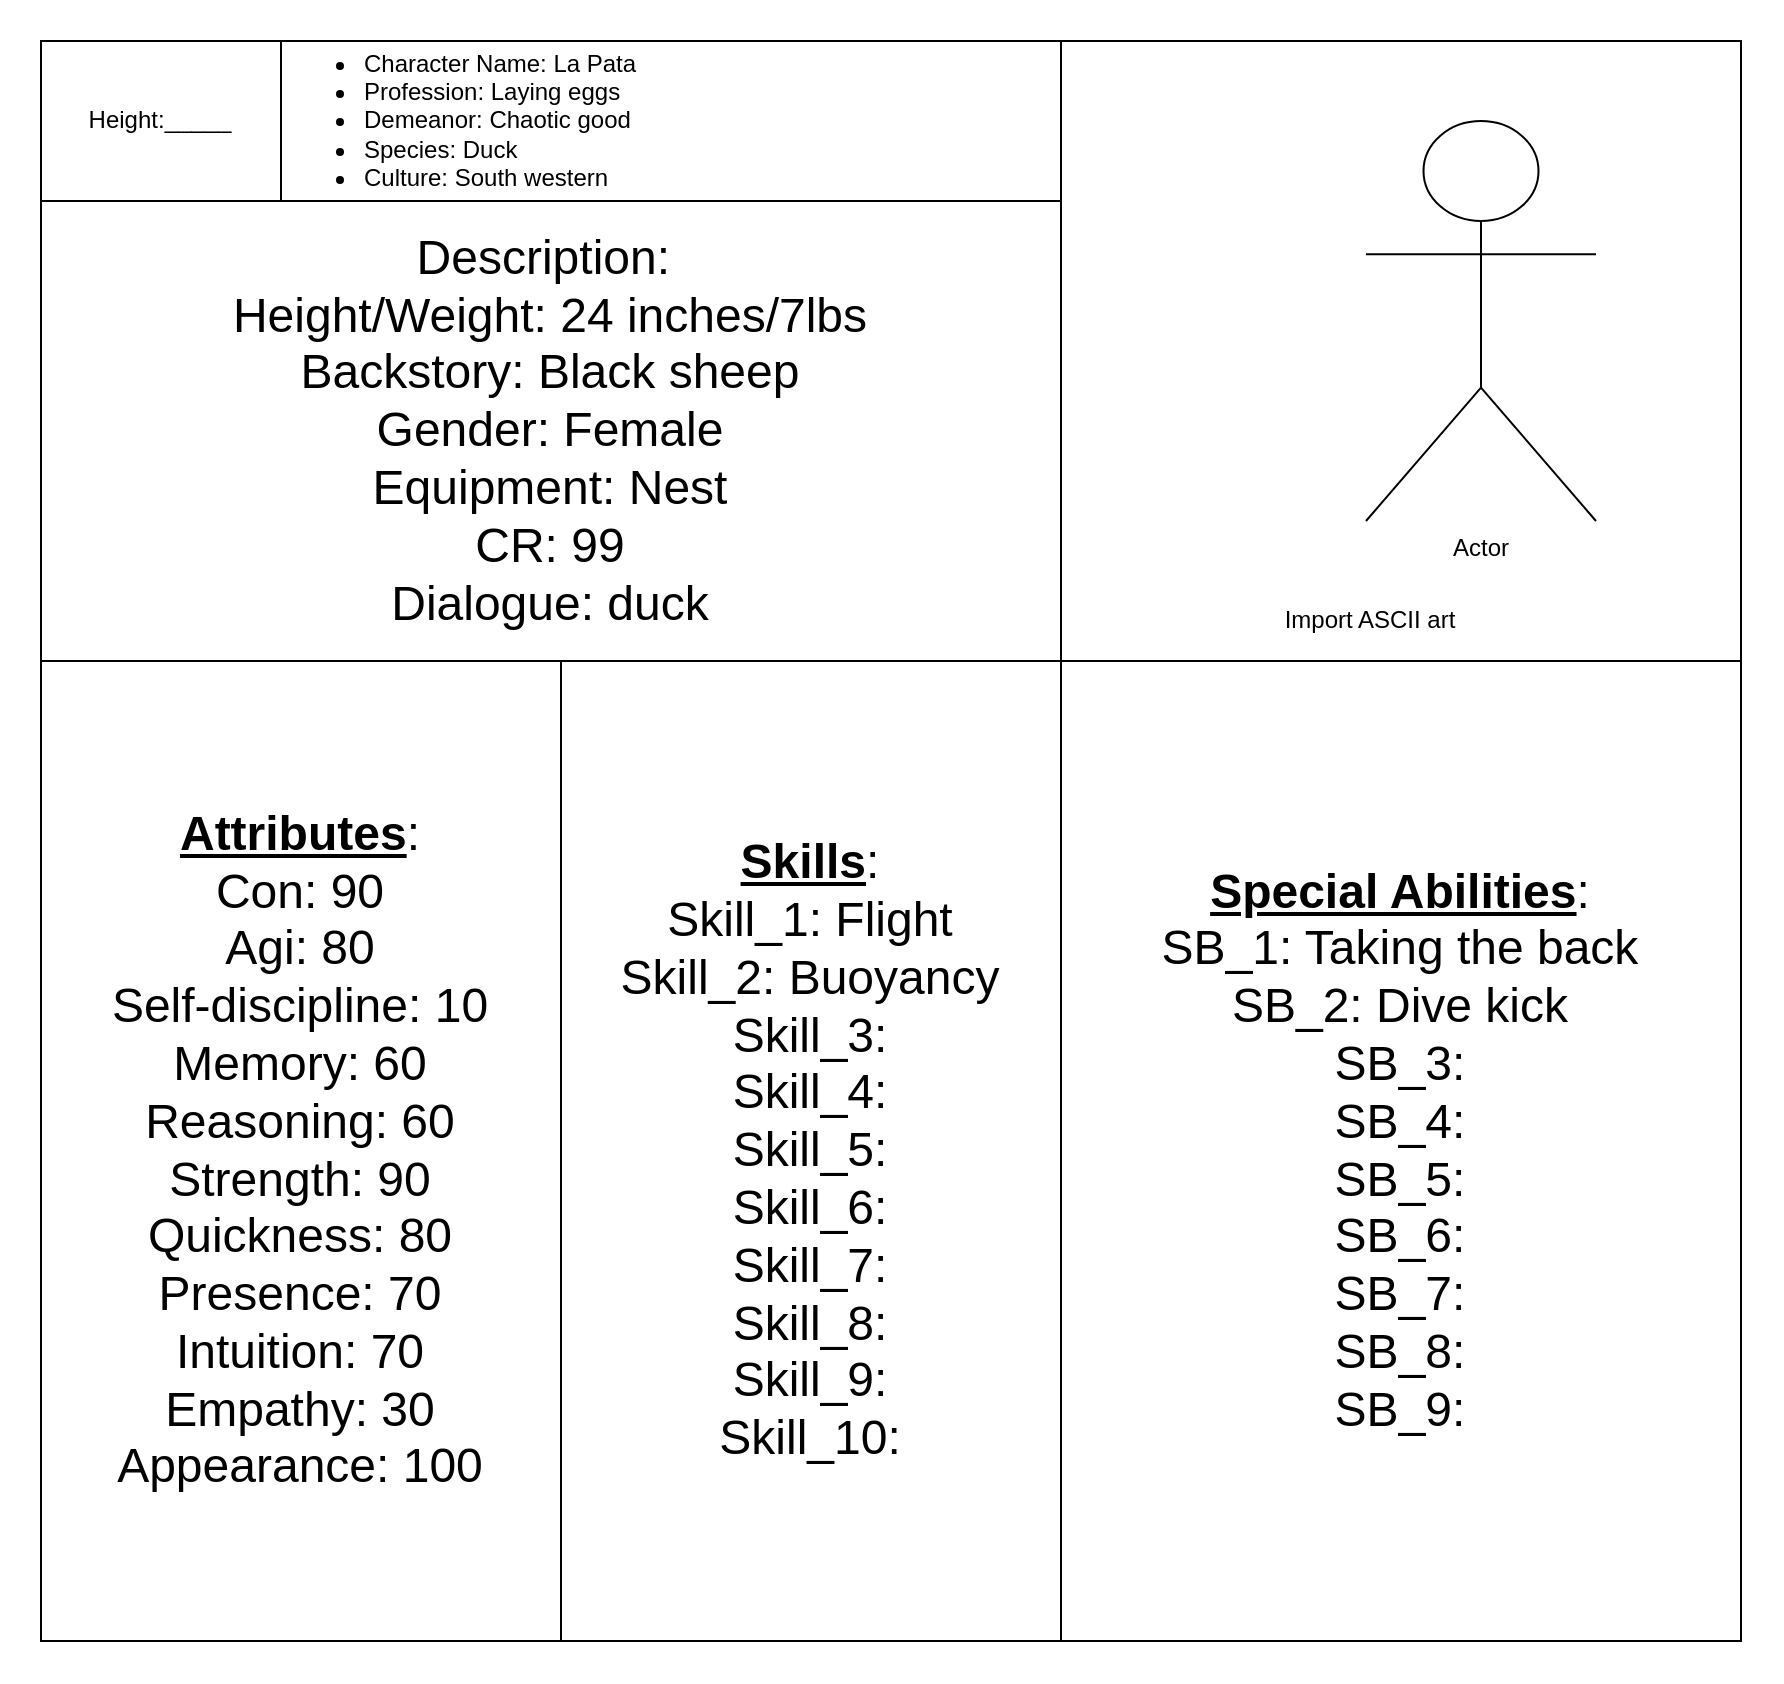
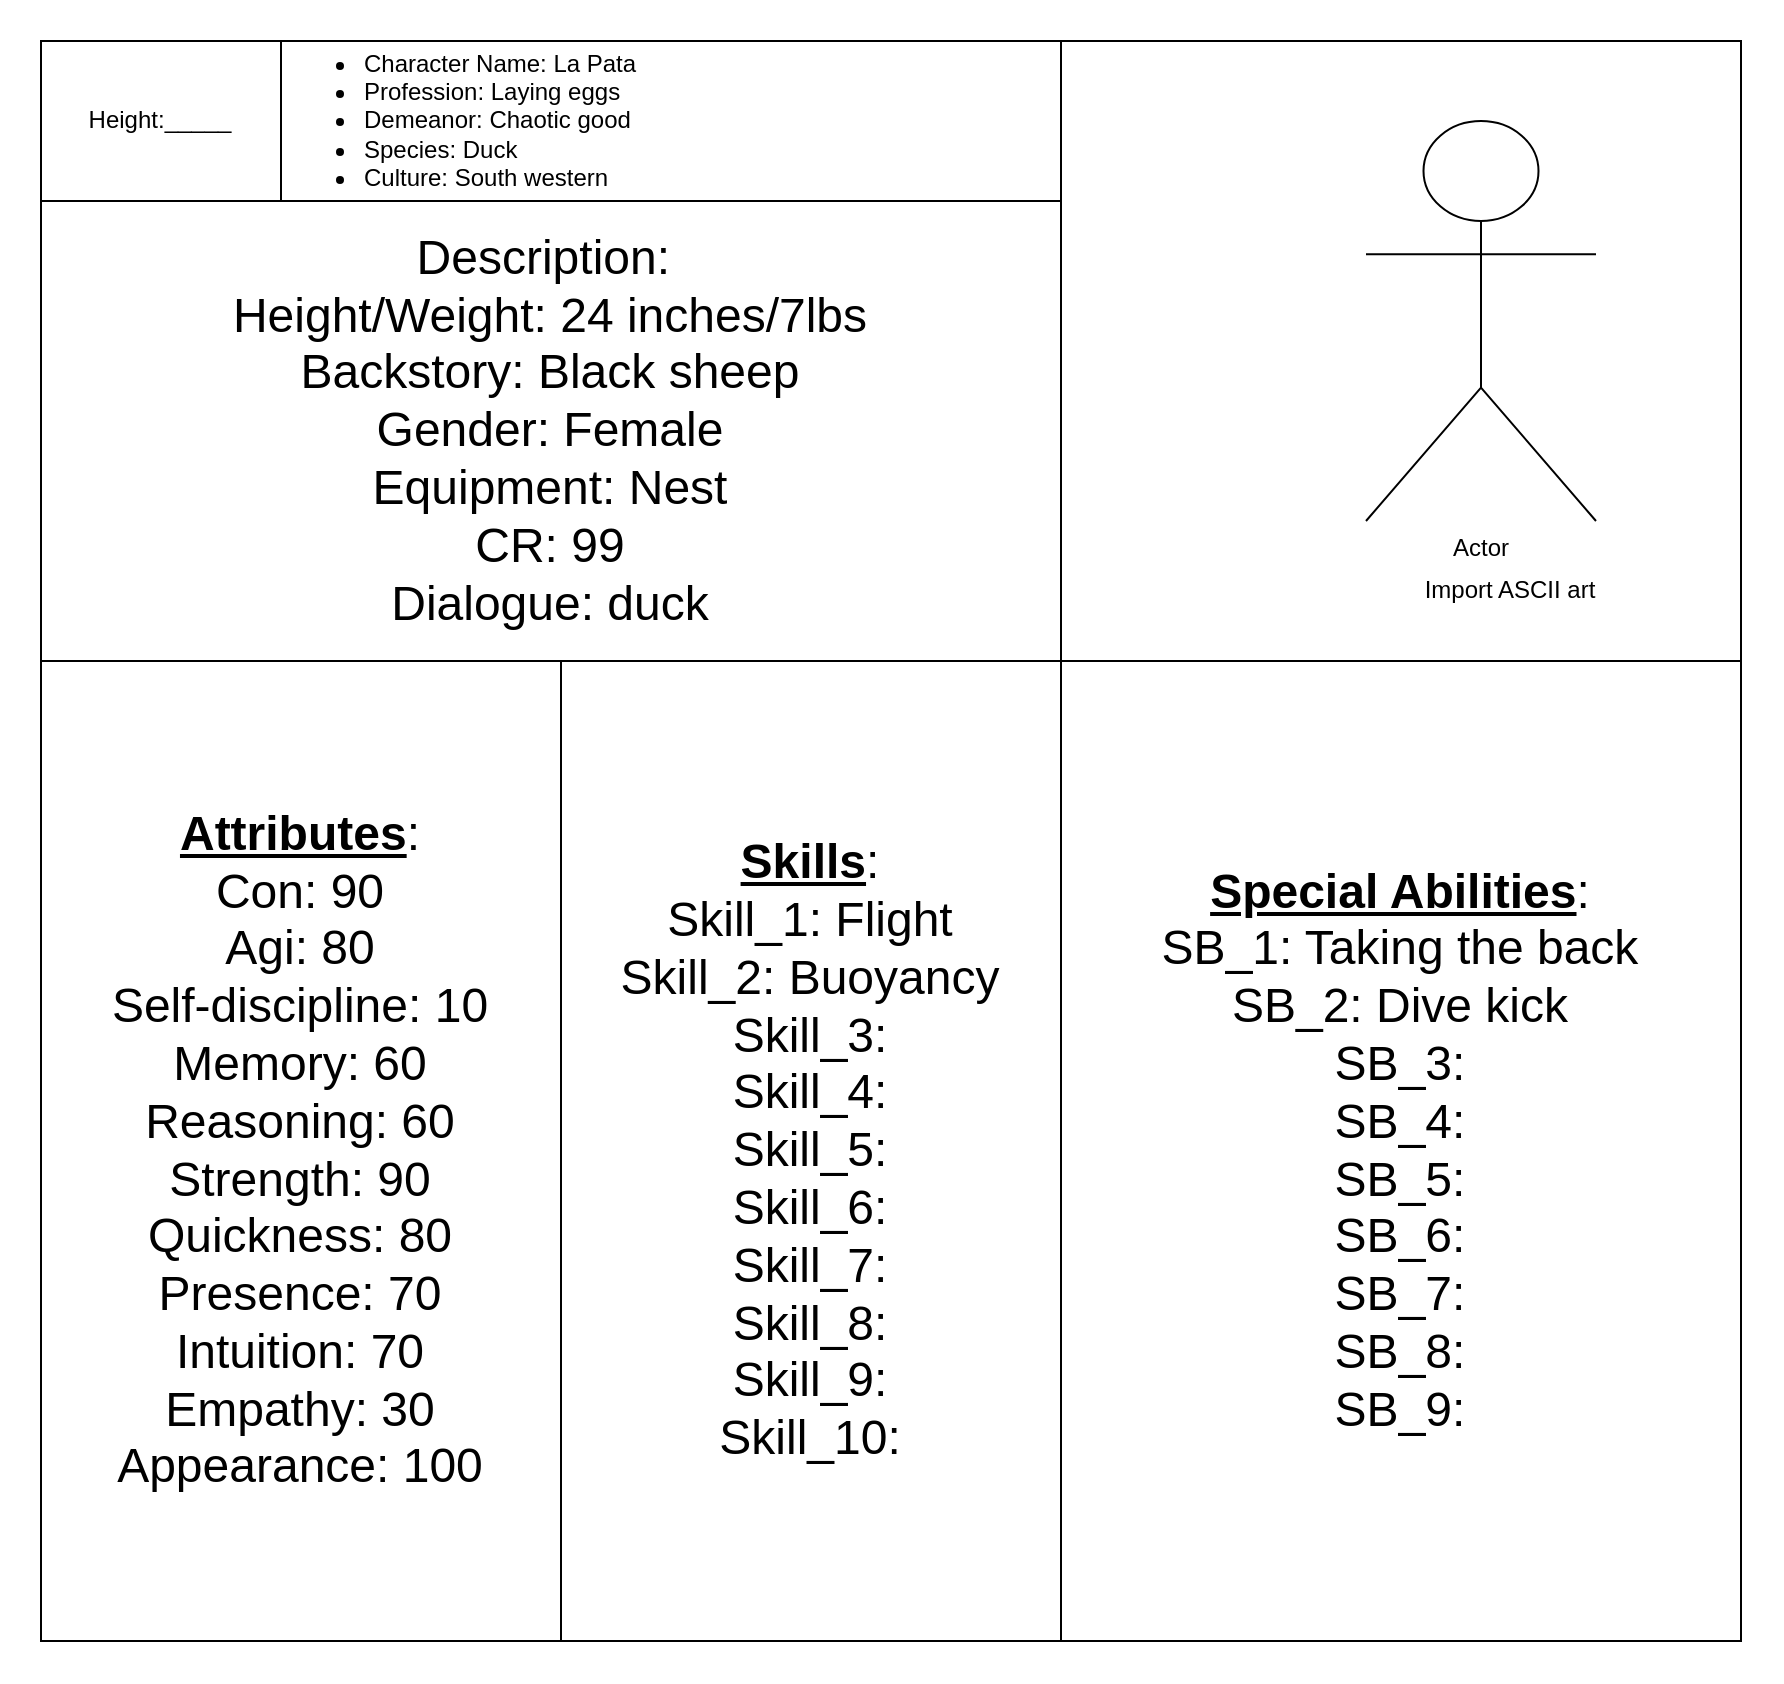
node "Import ASCII art": moved (1371, 621) -> (1511, 591)
